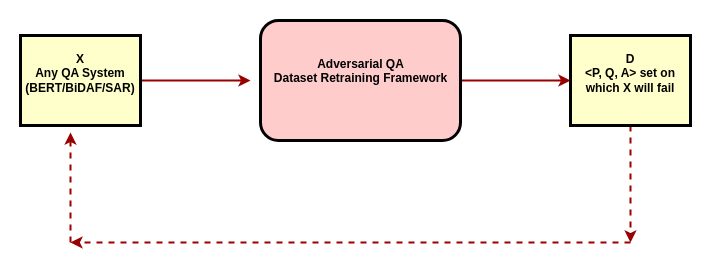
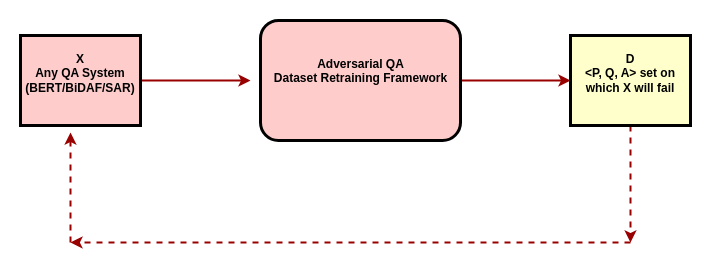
node "X Any QA System (BERT/BiDAF/SAR)": fillcolor #ffffcc -> #ffcccc
